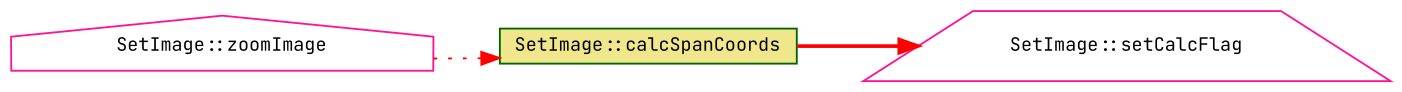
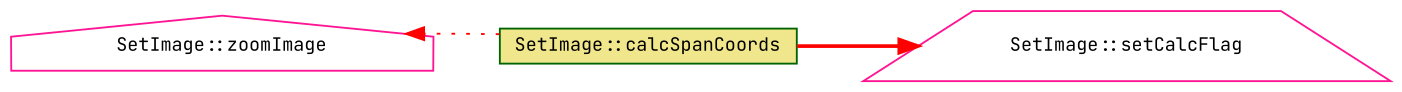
edge "SetImage::zoomImage" -> "SetImage::calcSpanCoords": reversed
